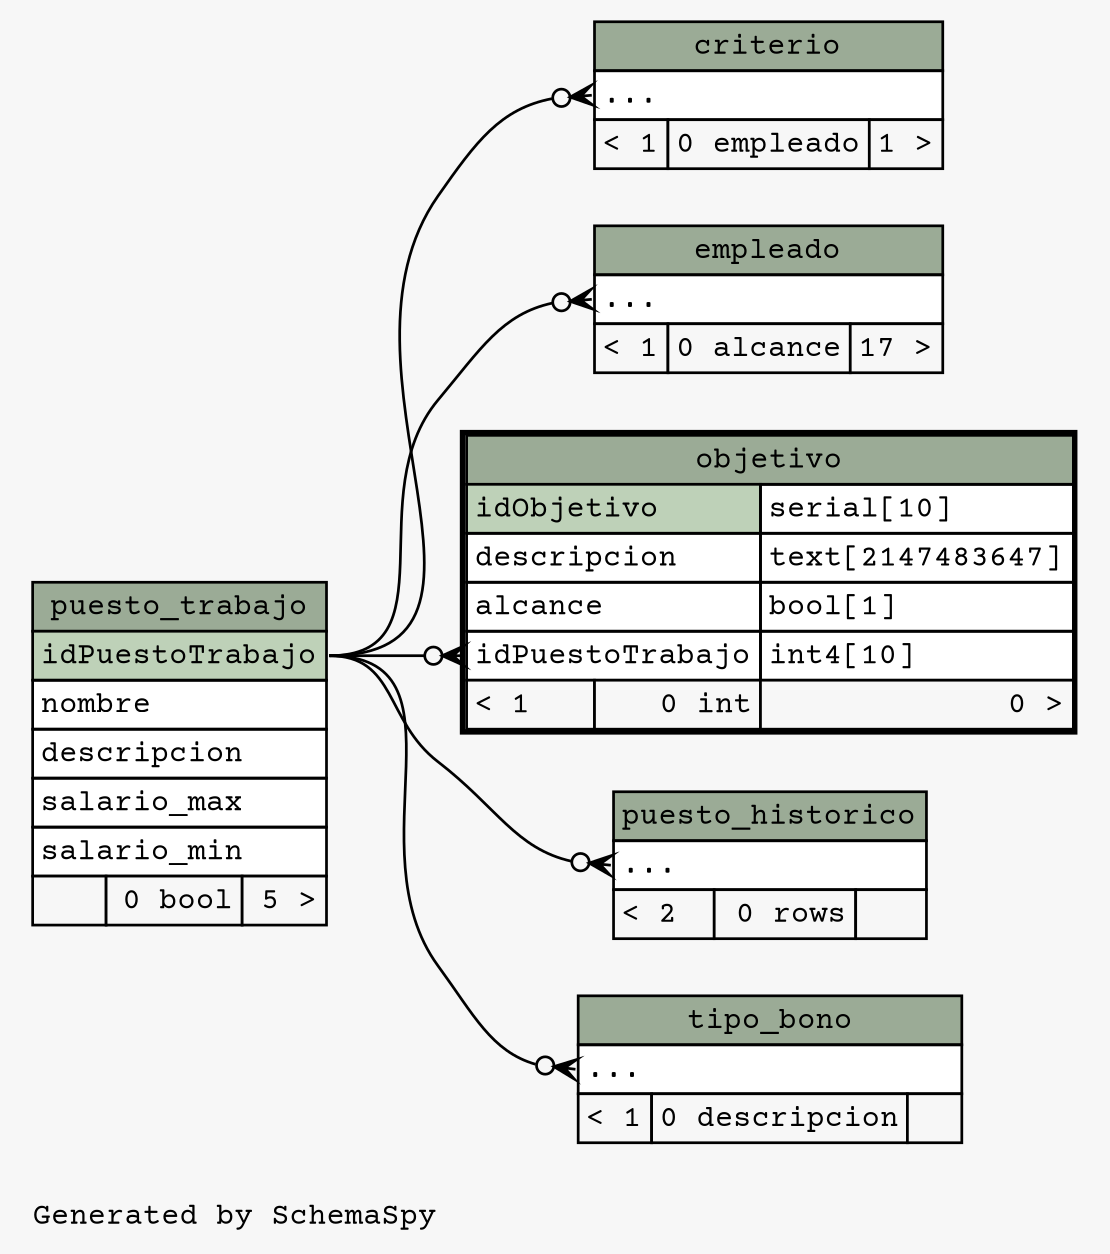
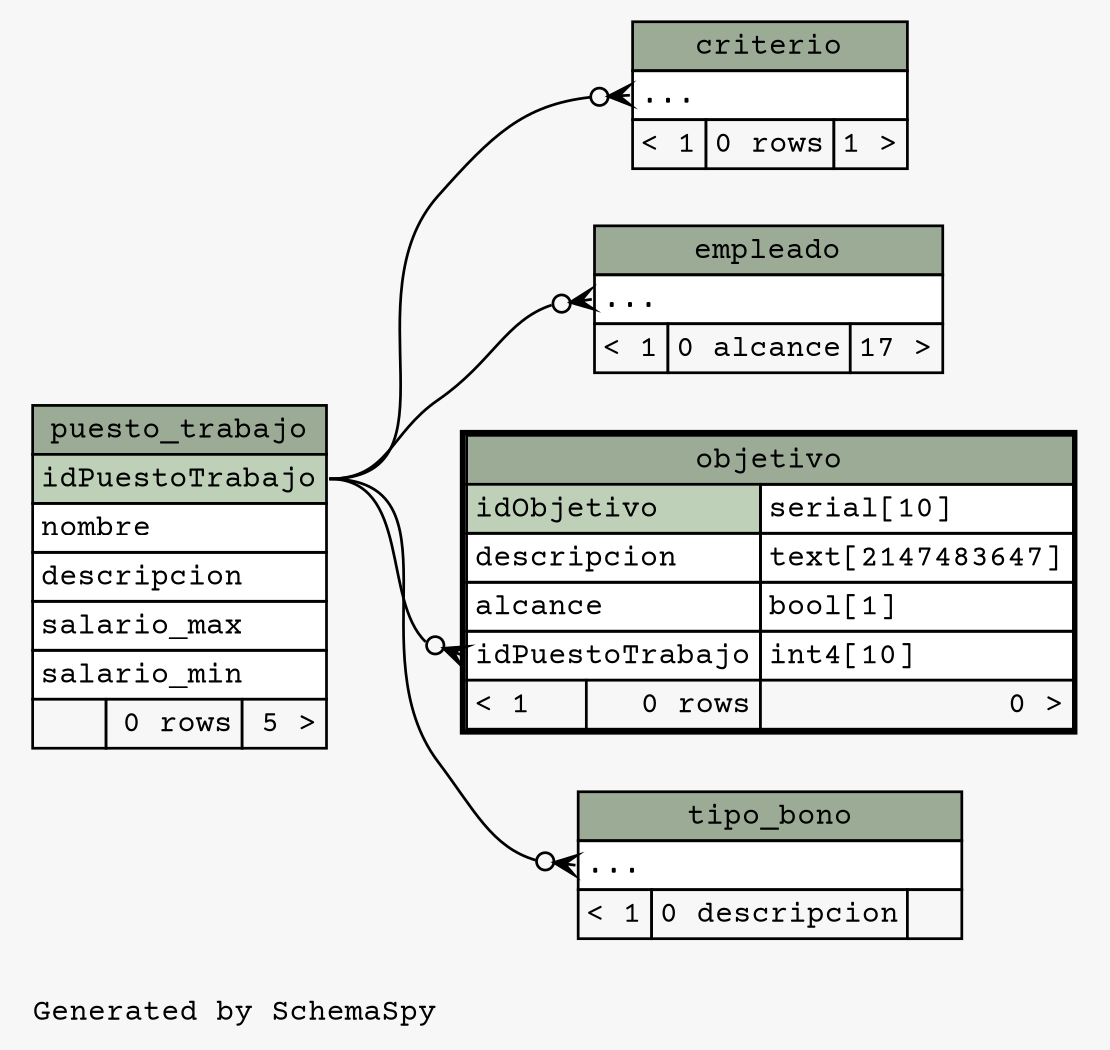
node "criterio": text "0 empleado" -> "0 rows"
node "objetivo": text "0 int" -> "0 rows"
node "puesto_historico": removed
node "puesto_trabajo": text "0 bool" -> "0 rows"
